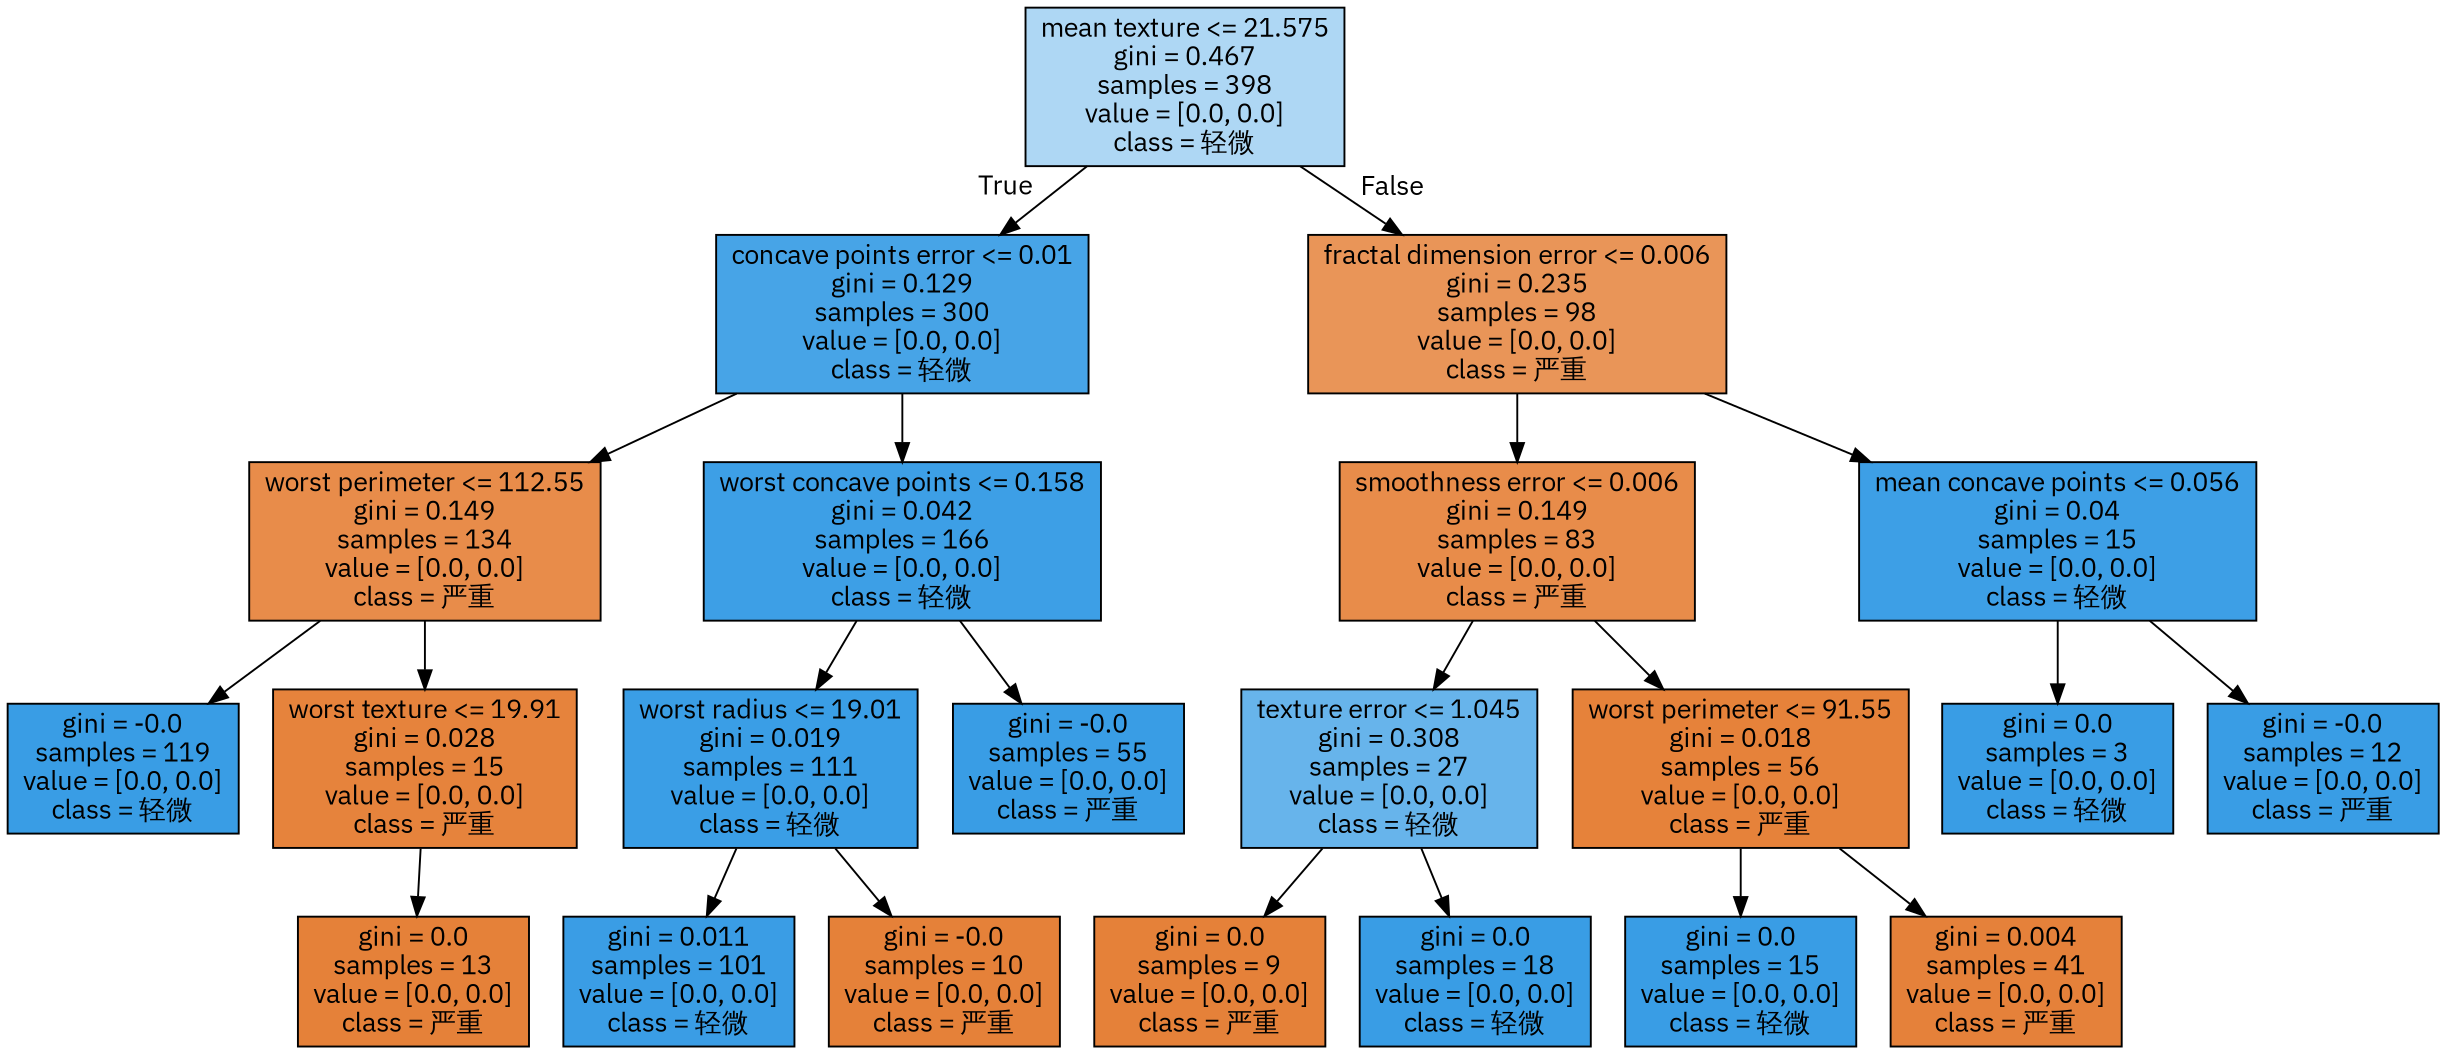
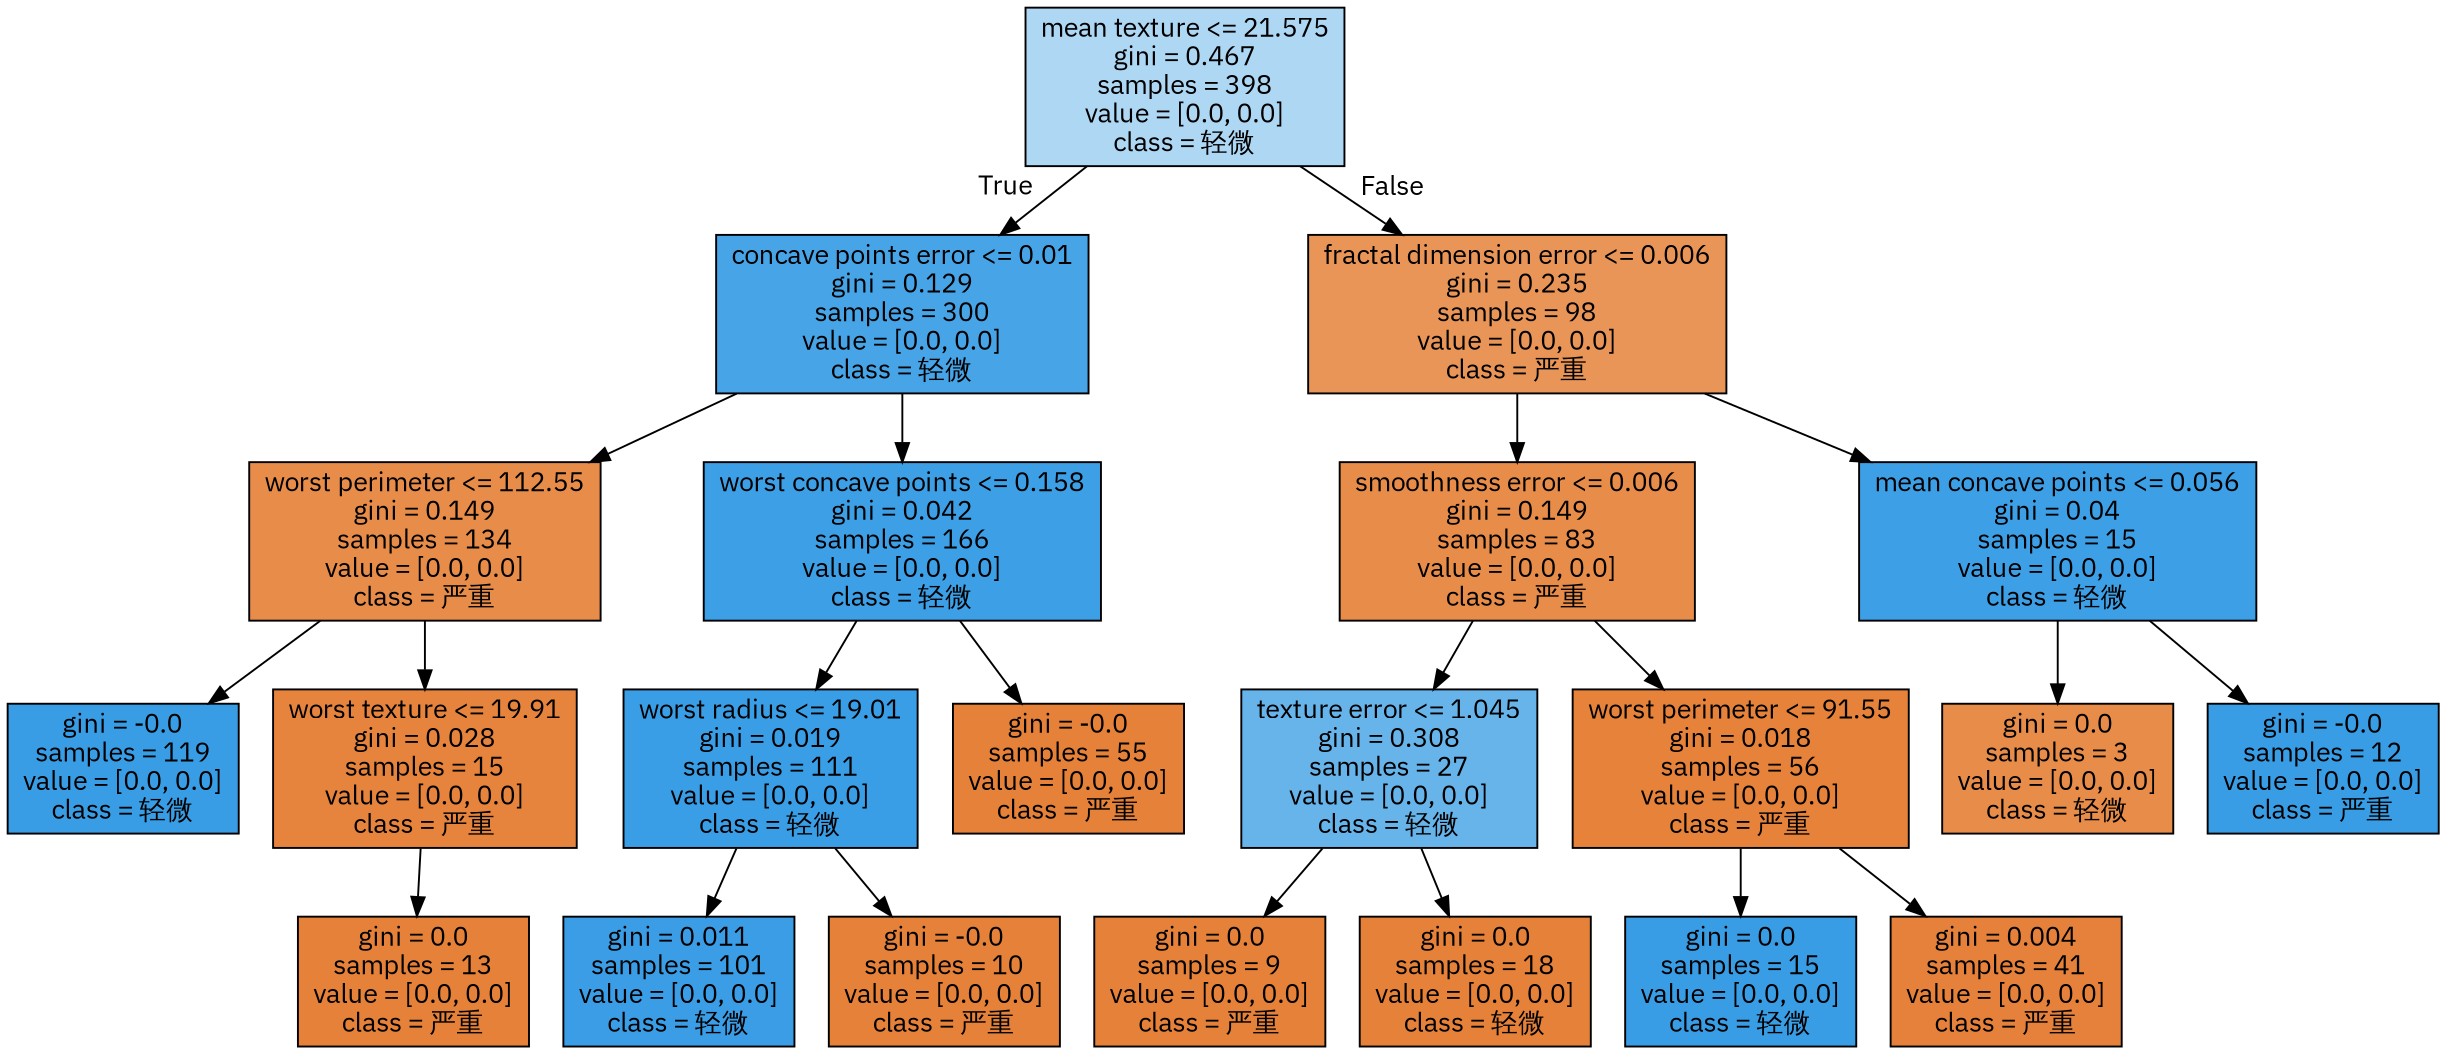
node "gini = -0.0 samples = 55 value = [0.0, 0.0] class = 严重": fillcolor #399de5ff -> #e58139ff
node "gini = 0.0 samples = 3 value = [0.0, 0.0] class = 轻微": fillcolor #399de5ff -> #e58139e9
node "gini = 0.0 samples = 18 value = [0.0, 0.0] class = 轻微": fillcolor #399de5ff -> #e58139ff
